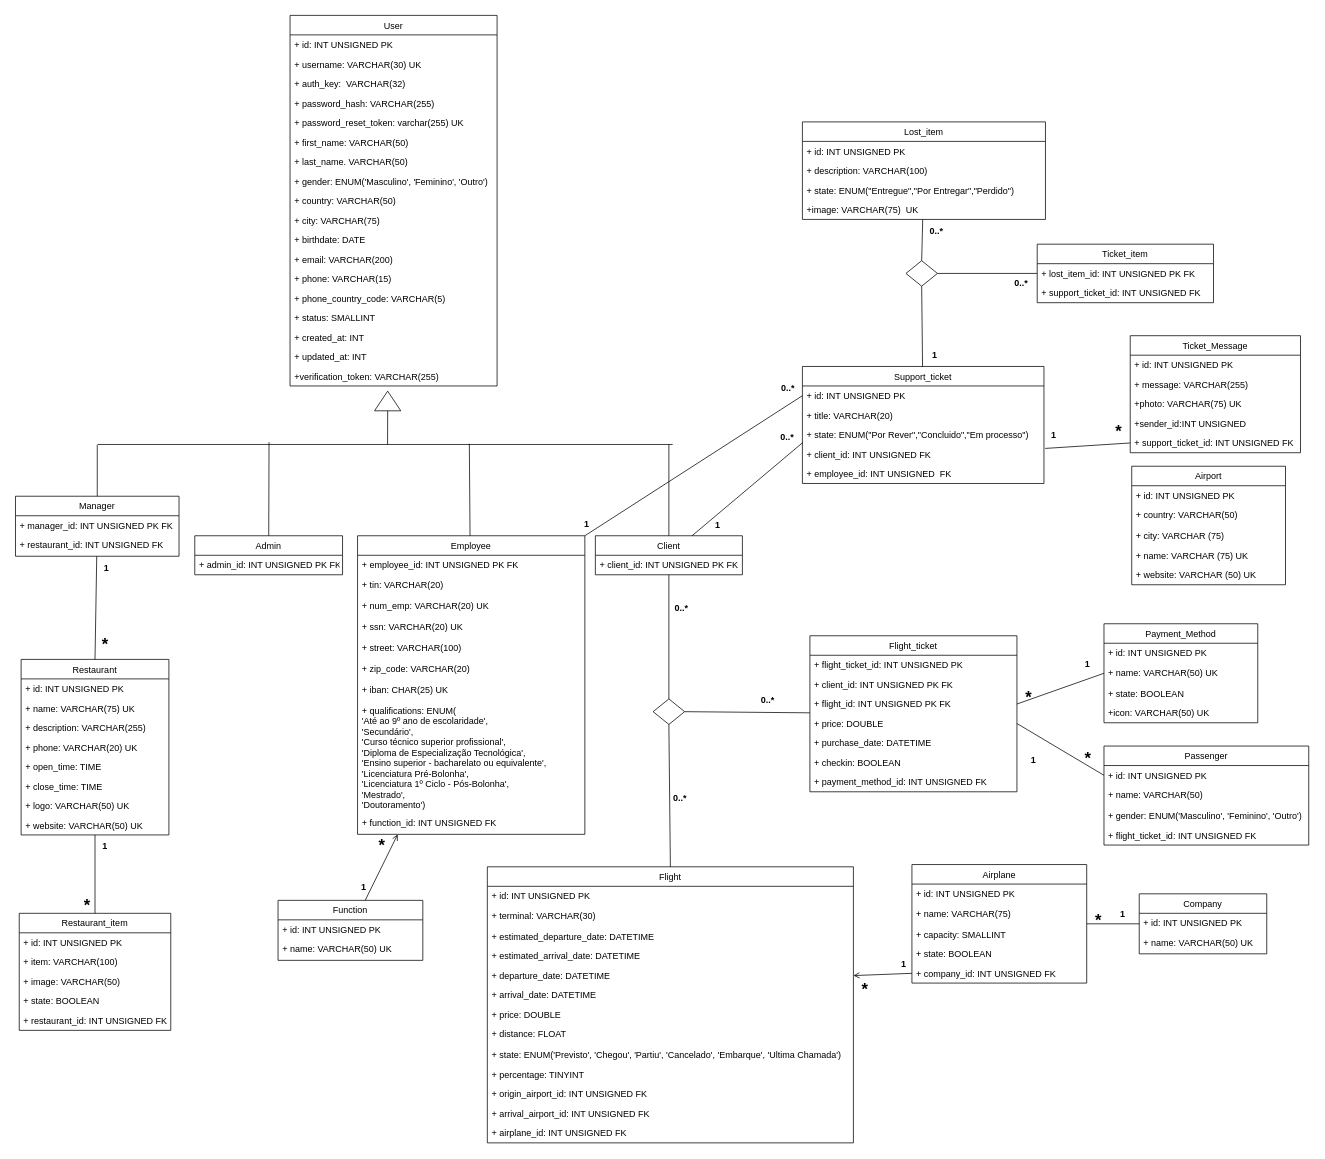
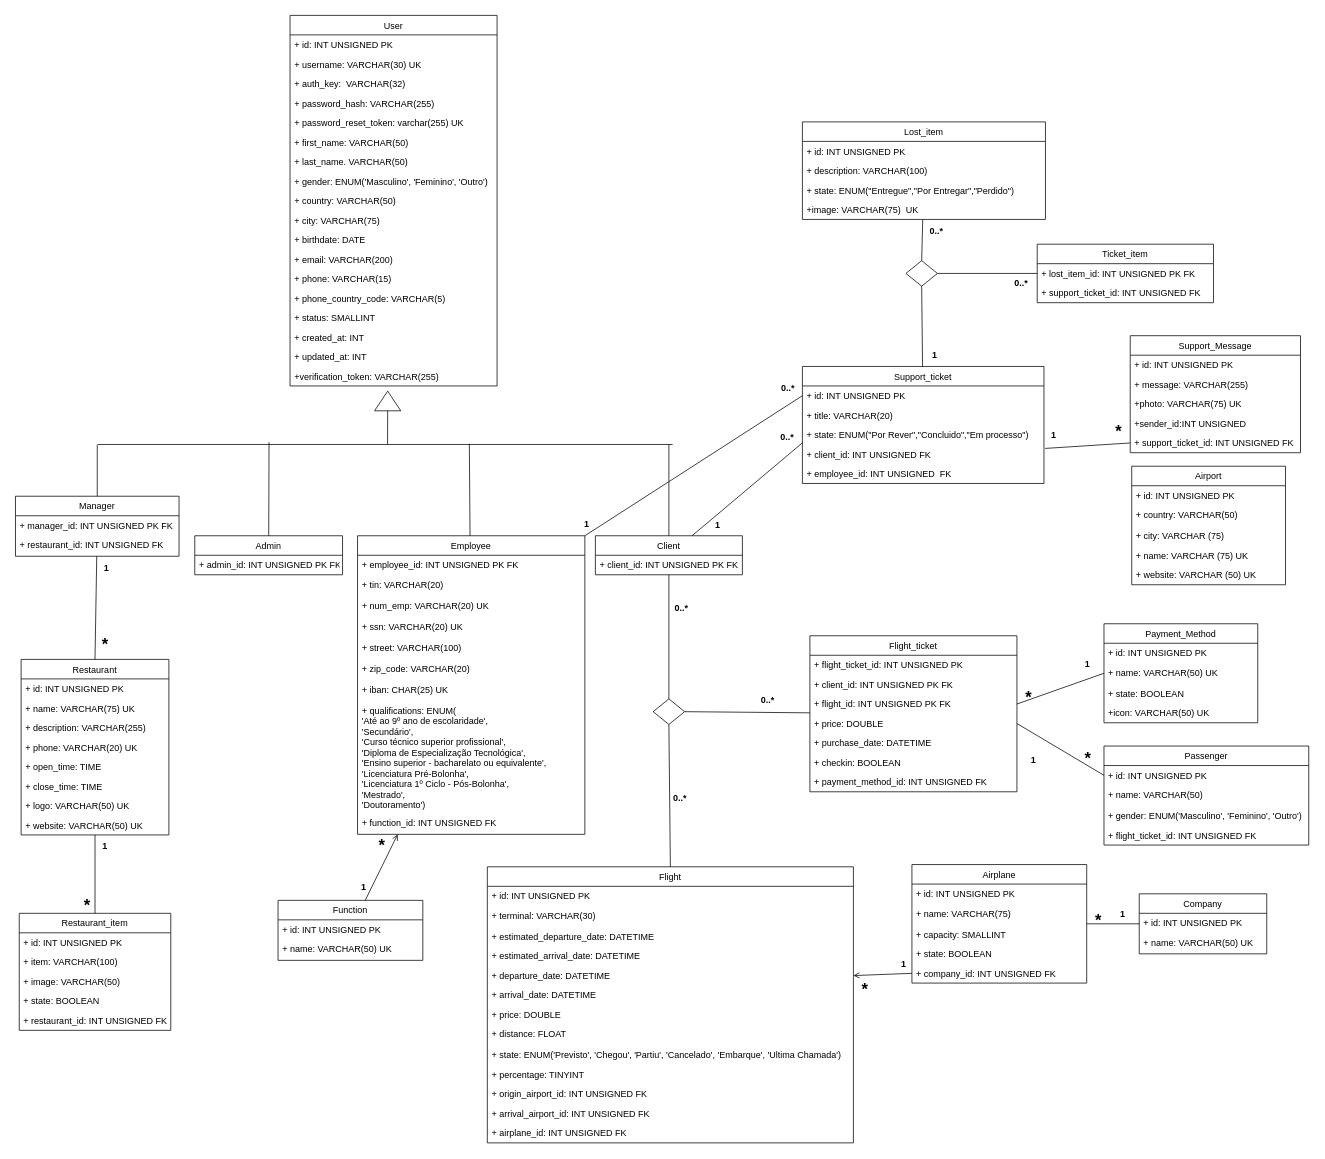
node "Ticket_Message": label "Ticket_Message" -> "Support_Message"
